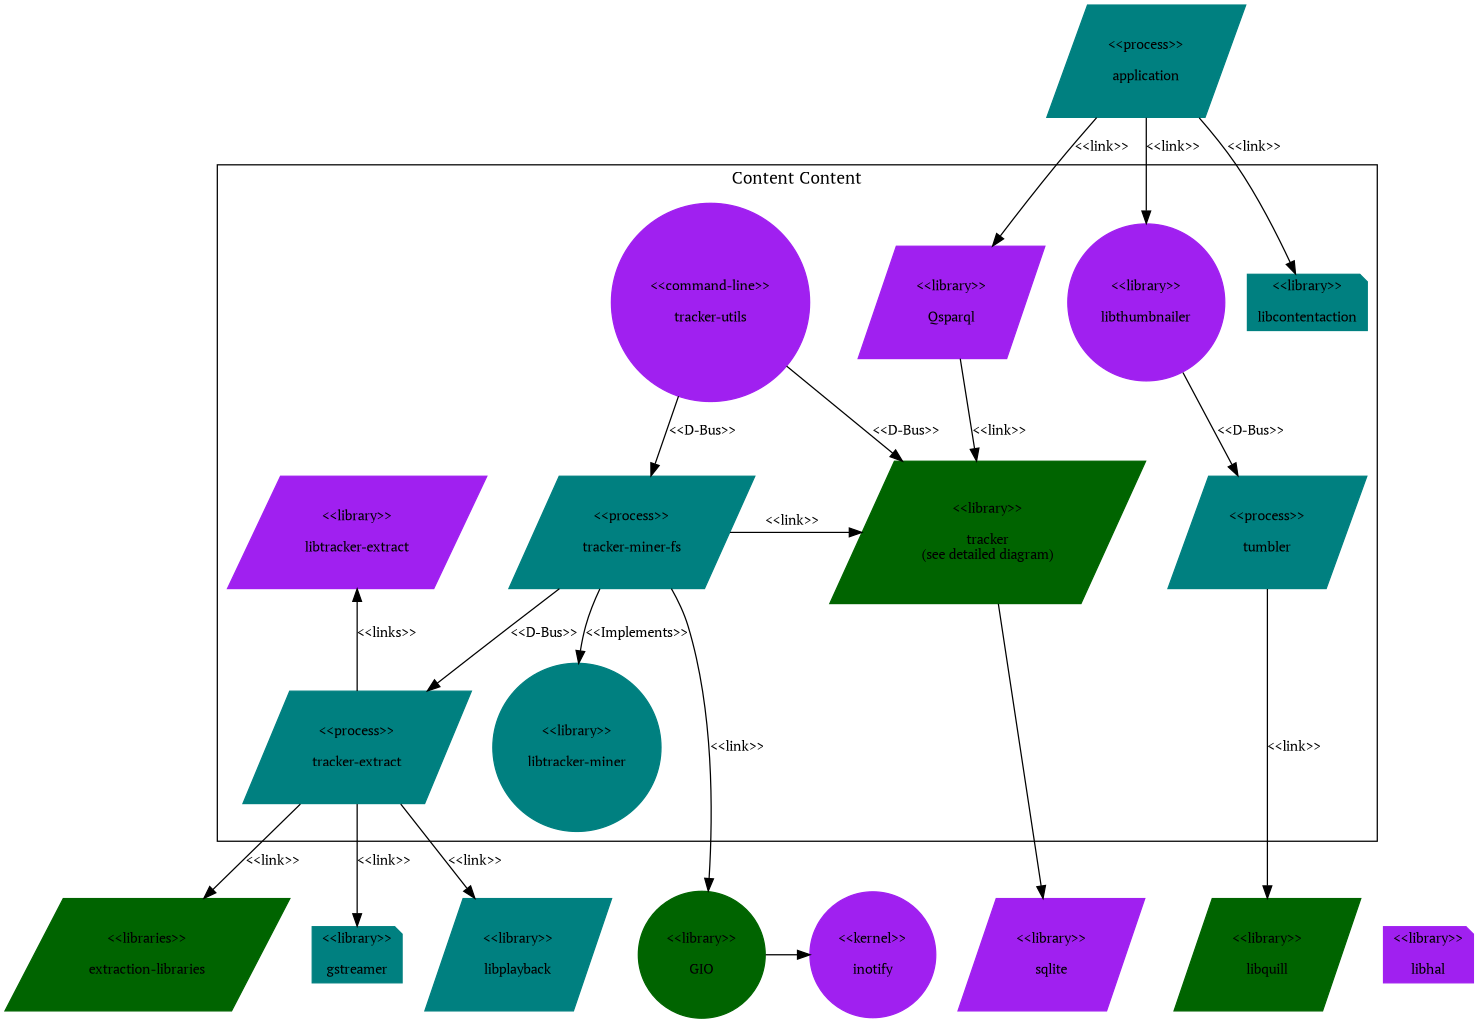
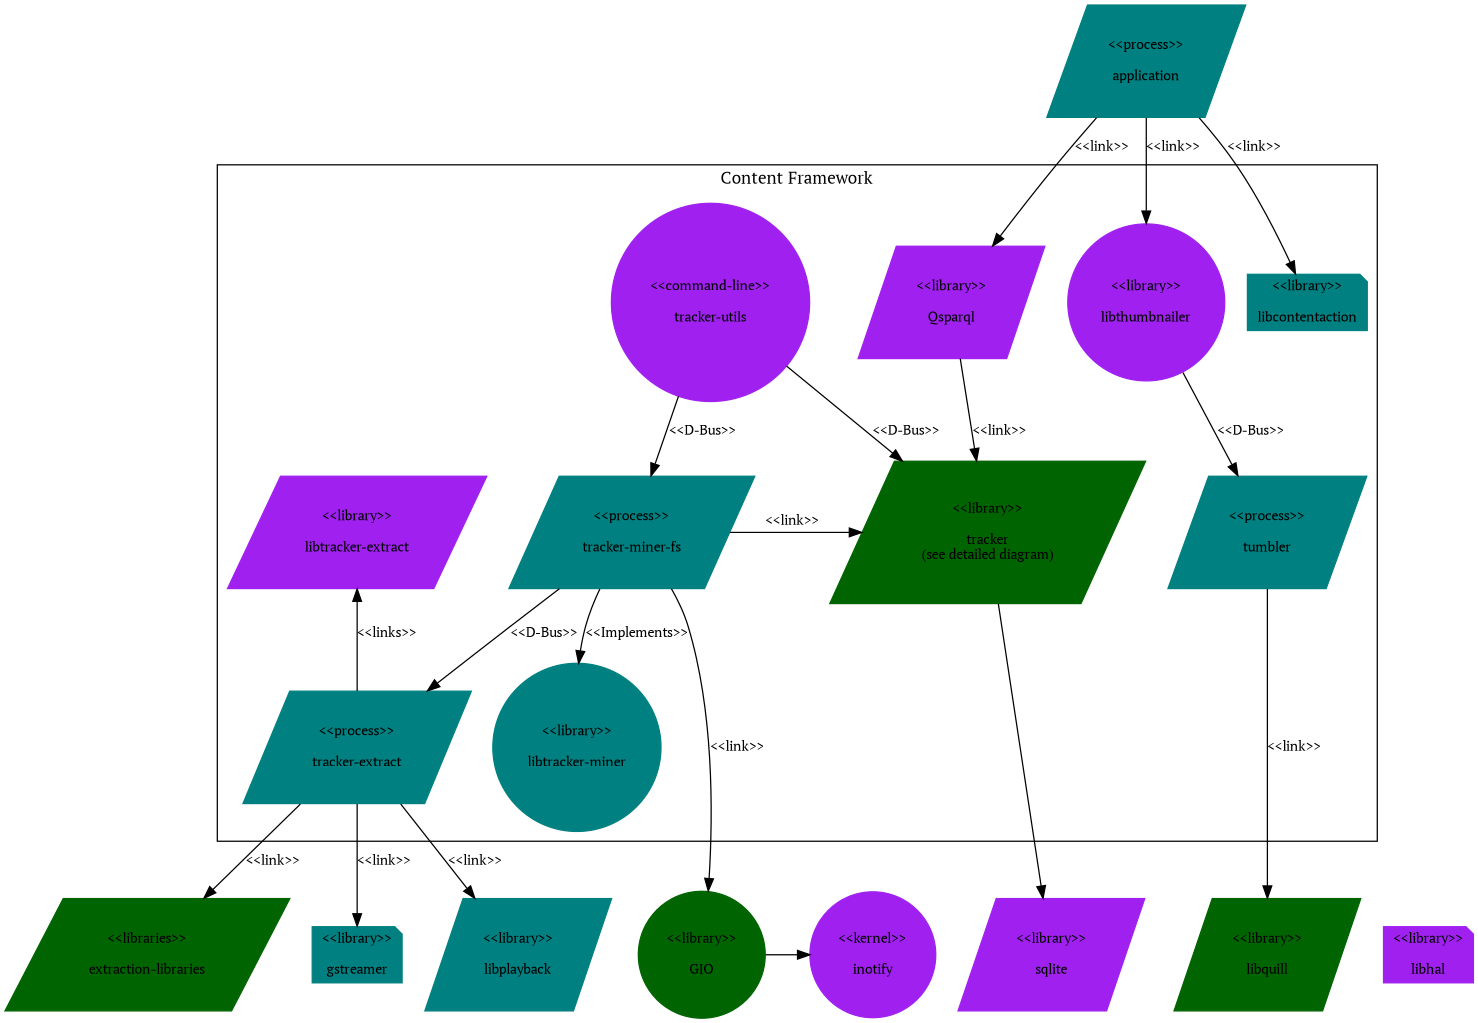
cluster "Content Content": label "Content Content" -> "Content Framework"
